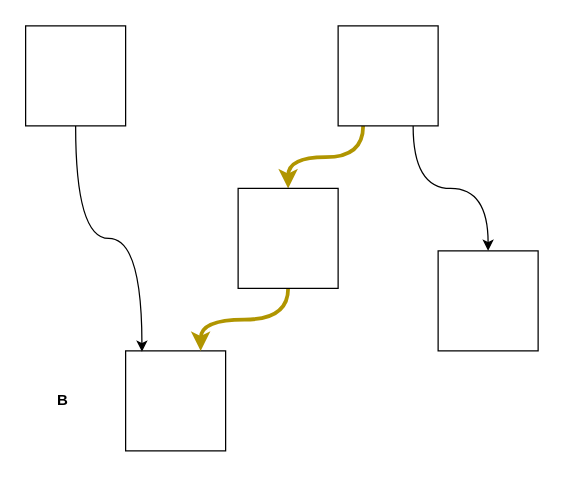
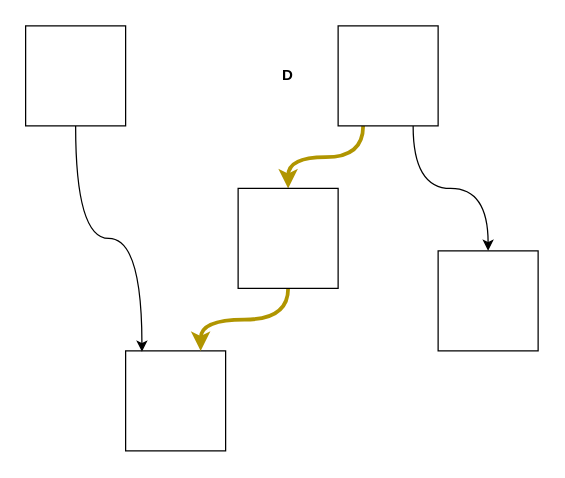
node "D": added
node "B": removed
